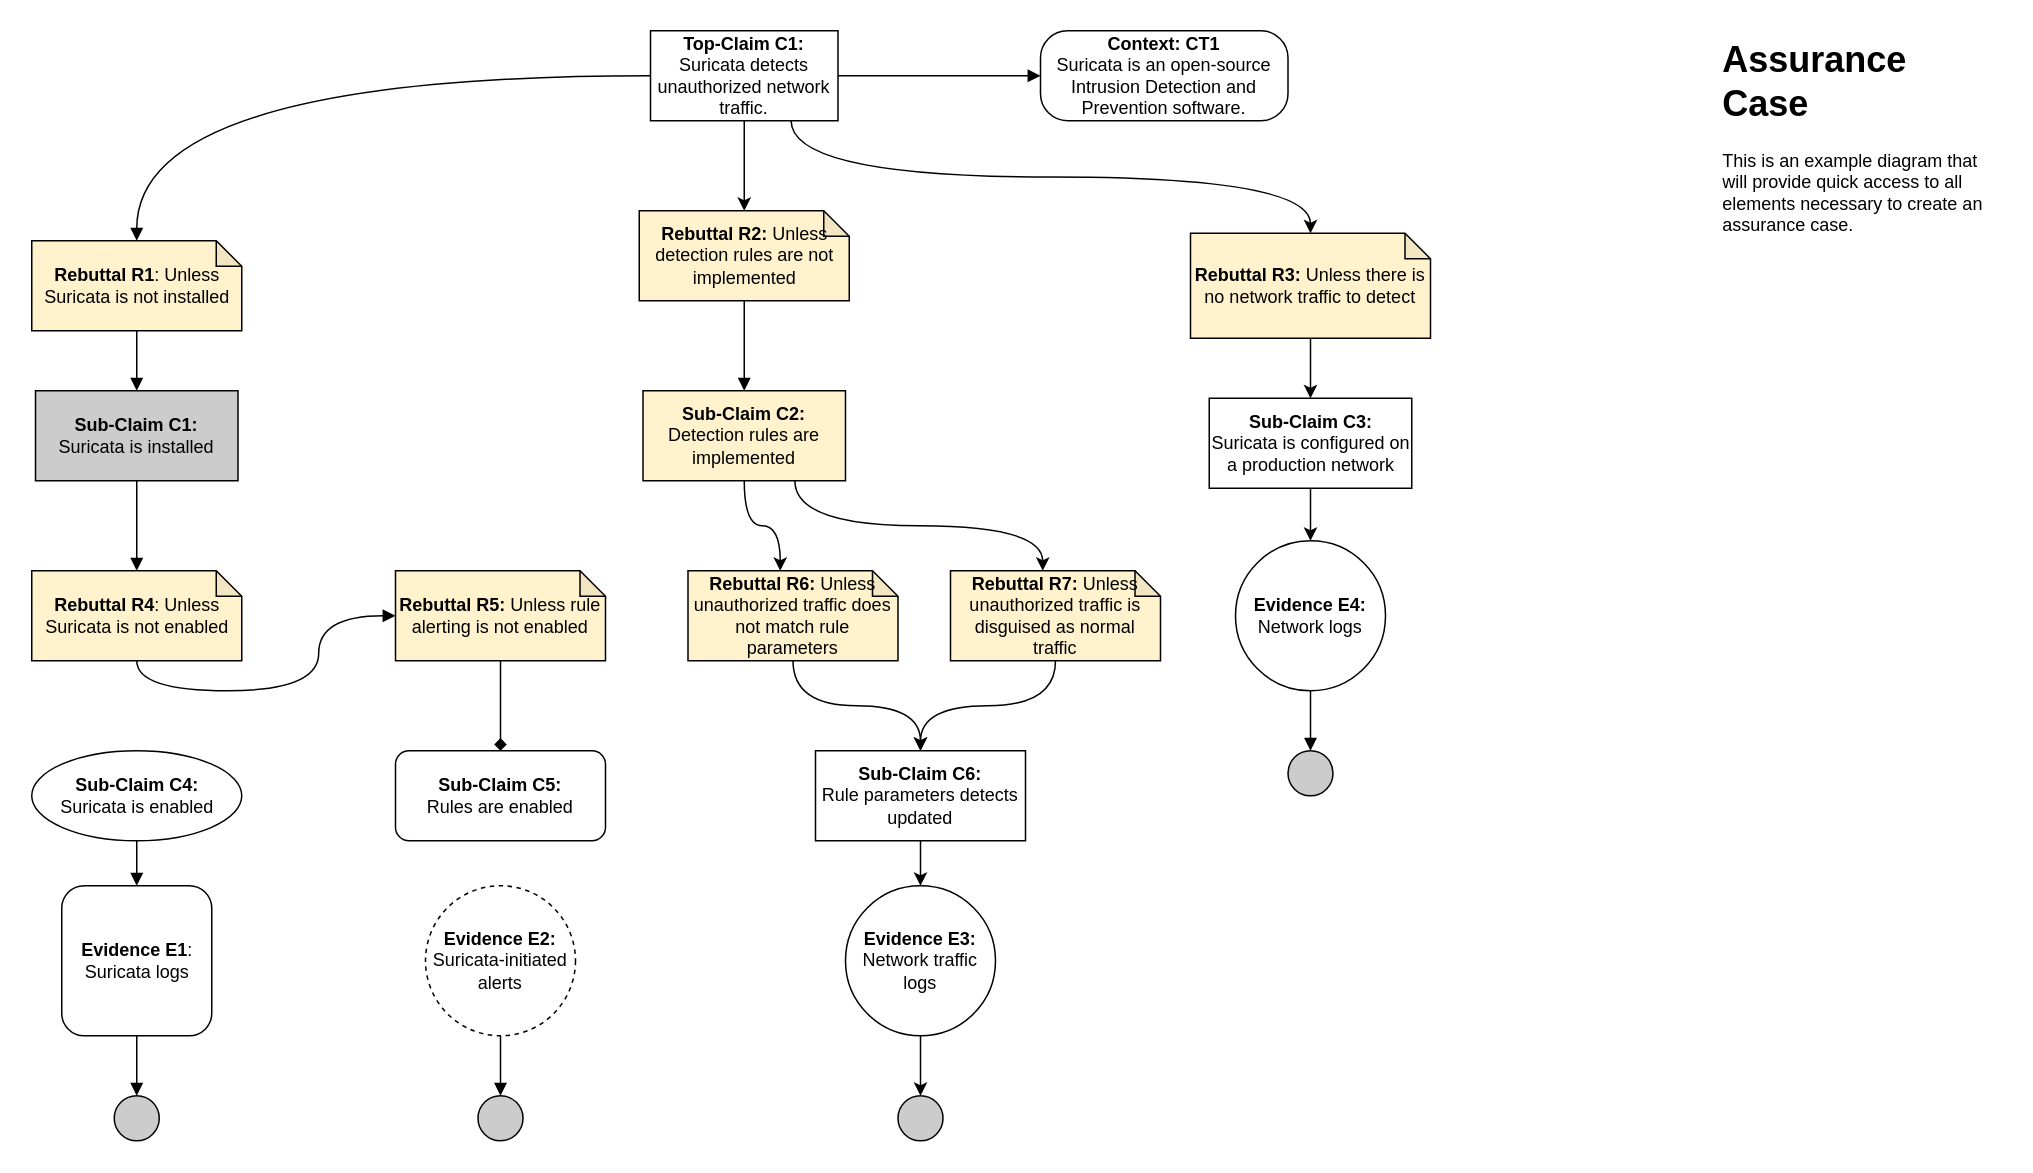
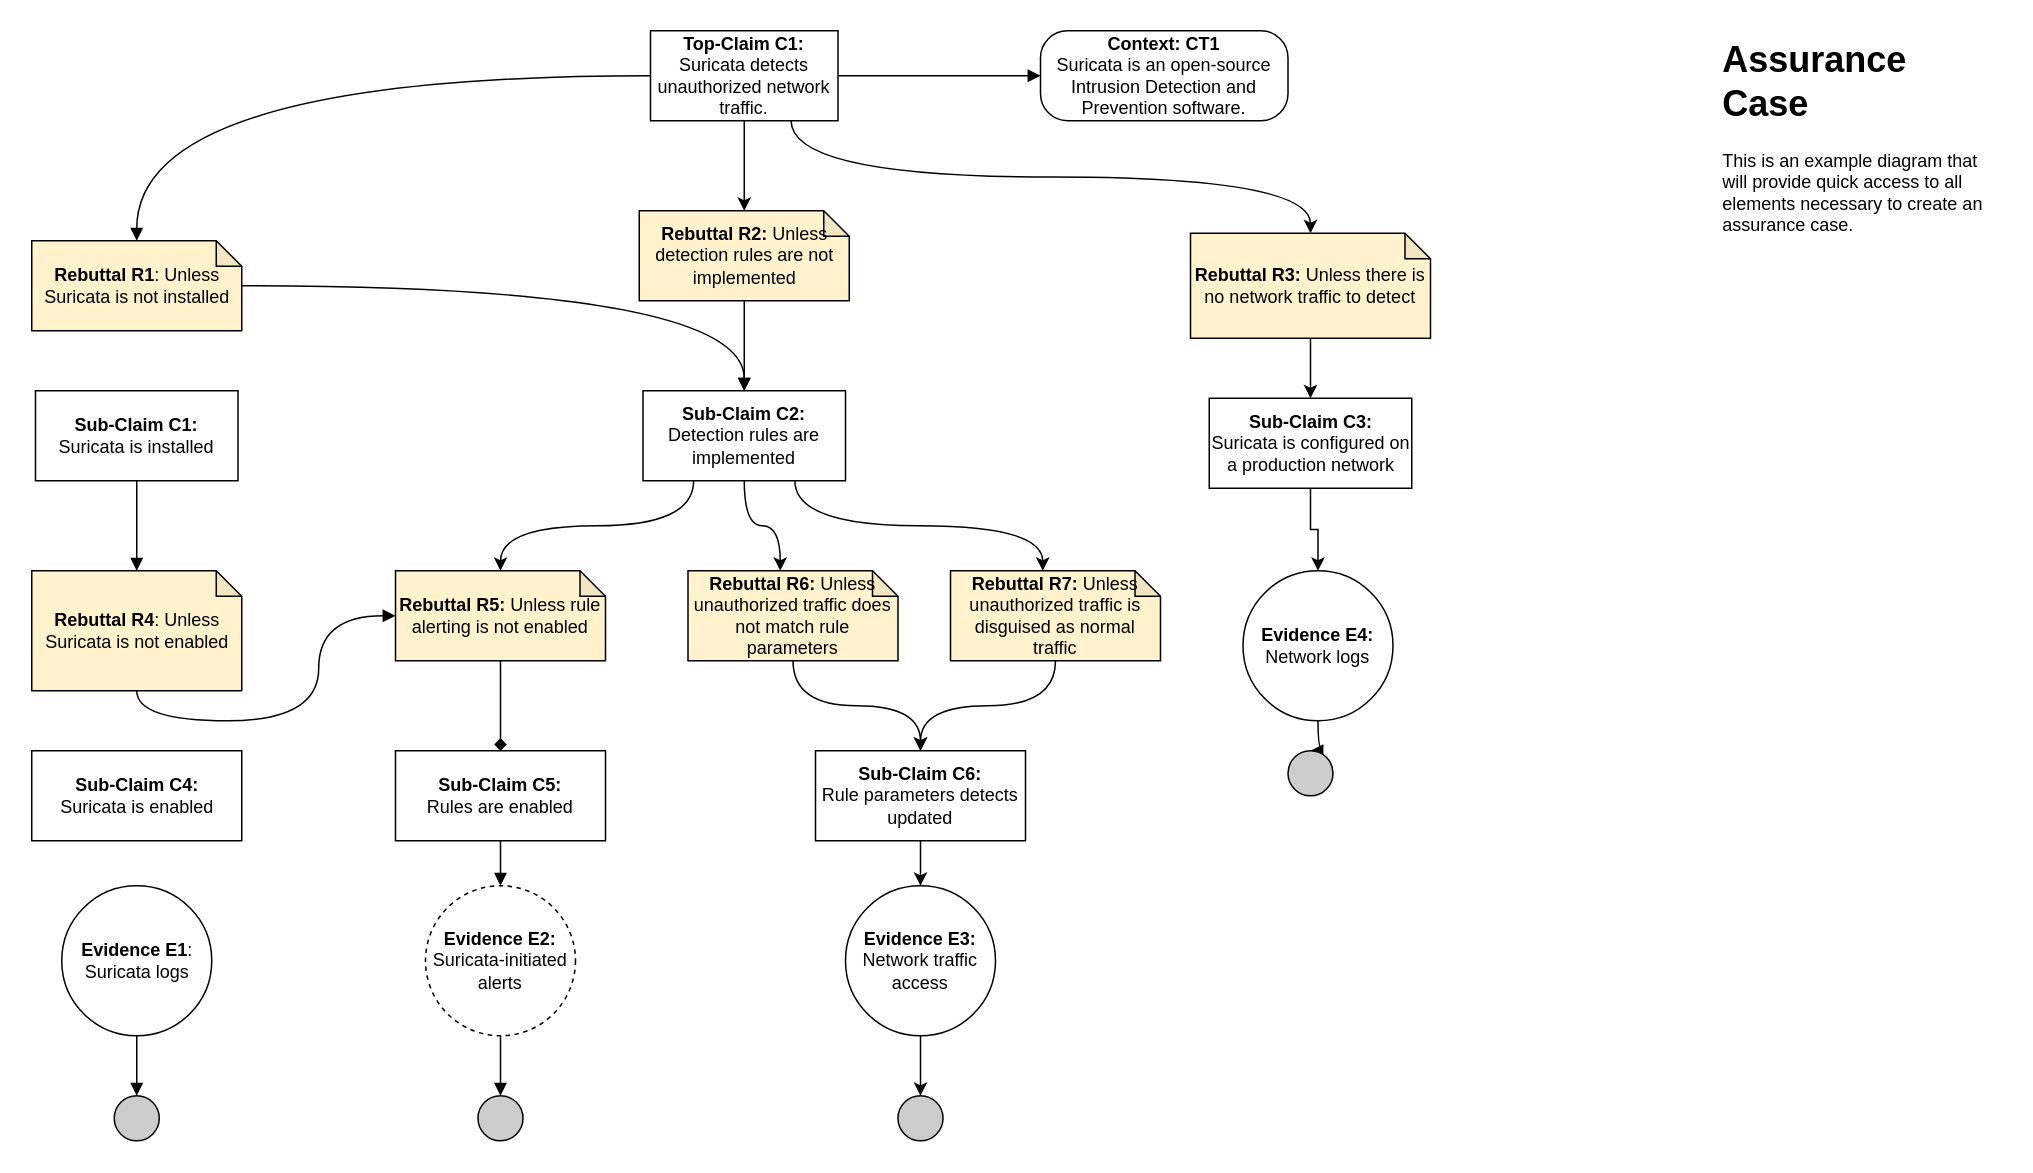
edge "Rebuttal R1: Unless Suricata is not installed" -> "Sub-Claim C1: Suricata is installed": now "Rebuttal R1: Unless Suricata is not installed" -> "Sub-Claim C2: Detection rules are implemented"
node "Sub-Claim C1: Suricata is installed": fillcolor #cccccc -> #ffffff
node "Sub-Claim C2: Detection rules are implemented": fillcolor #fff2cc -> #ffffff
edge "Sub-Claim C2: Detection rules are implemented" -> "Rebuttal R5: Unless rule alerting is not enabled": added
node "Rebuttal R4: Unless Suricata is not enabled": size 210x90 -> 210x120
node "Evidence E4: Network logs": moved (1310, 616) -> (1318, 646)
node "Sub-Claim C4: Suricata is enabled": shape ellipse -> rectangle
node "Sub-Claim C5: Rules are enabled": shape rounded rectangle -> rectangle
edge "Sub-Claim C4: Suricata is enabled" -> "Evidence E1: Suricata logs": removed
edge "Sub-Claim C5: Rules are enabled" -> "Evidence E2: Suricata-initiated alerts": added
node "Evidence E1: Suricata logs": shape rounded rectangle -> ellipse
node "Evidence E3: Network traffic logs": label "Evidence E3: Network traffic logs" -> "Evidence E3: Network traffic access"
